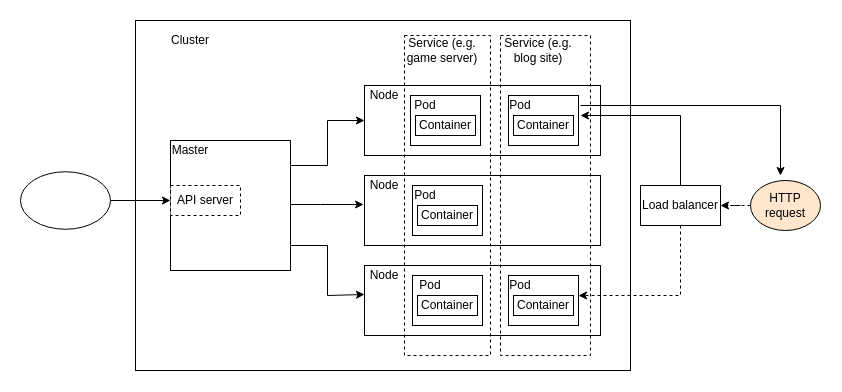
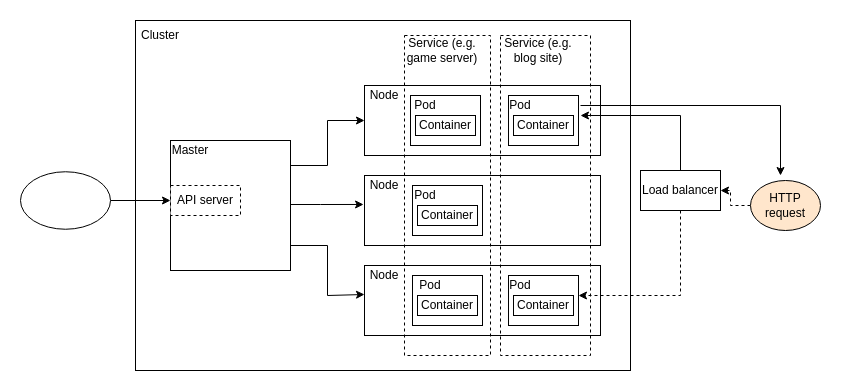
node "Cluster": moved (191, 41) -> (161, 36)
node "Load balancer": moved (681, 206) -> (681, 191)
